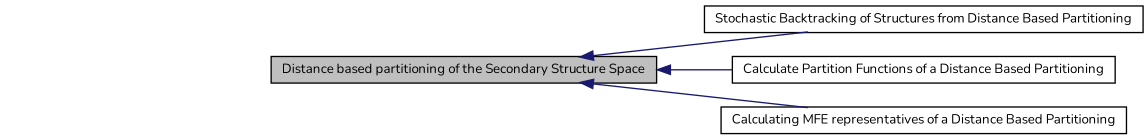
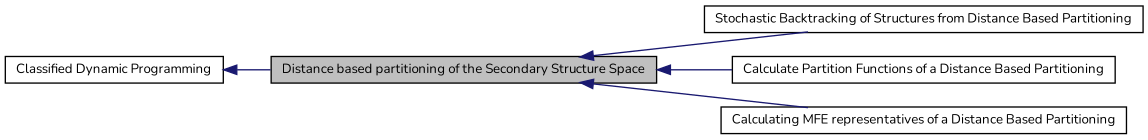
node "Classified Dynamic Programming": added
